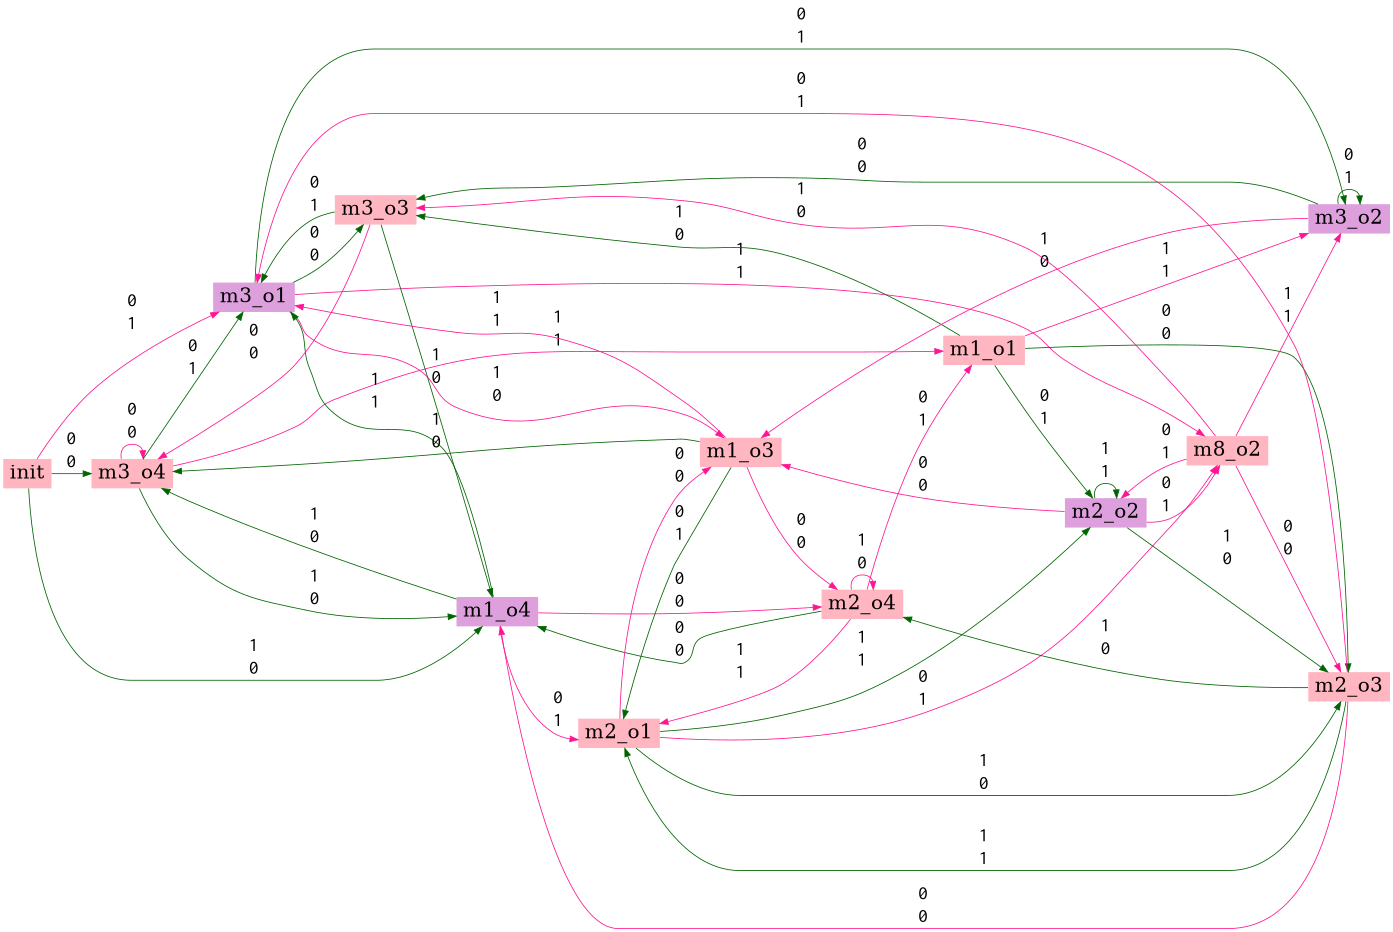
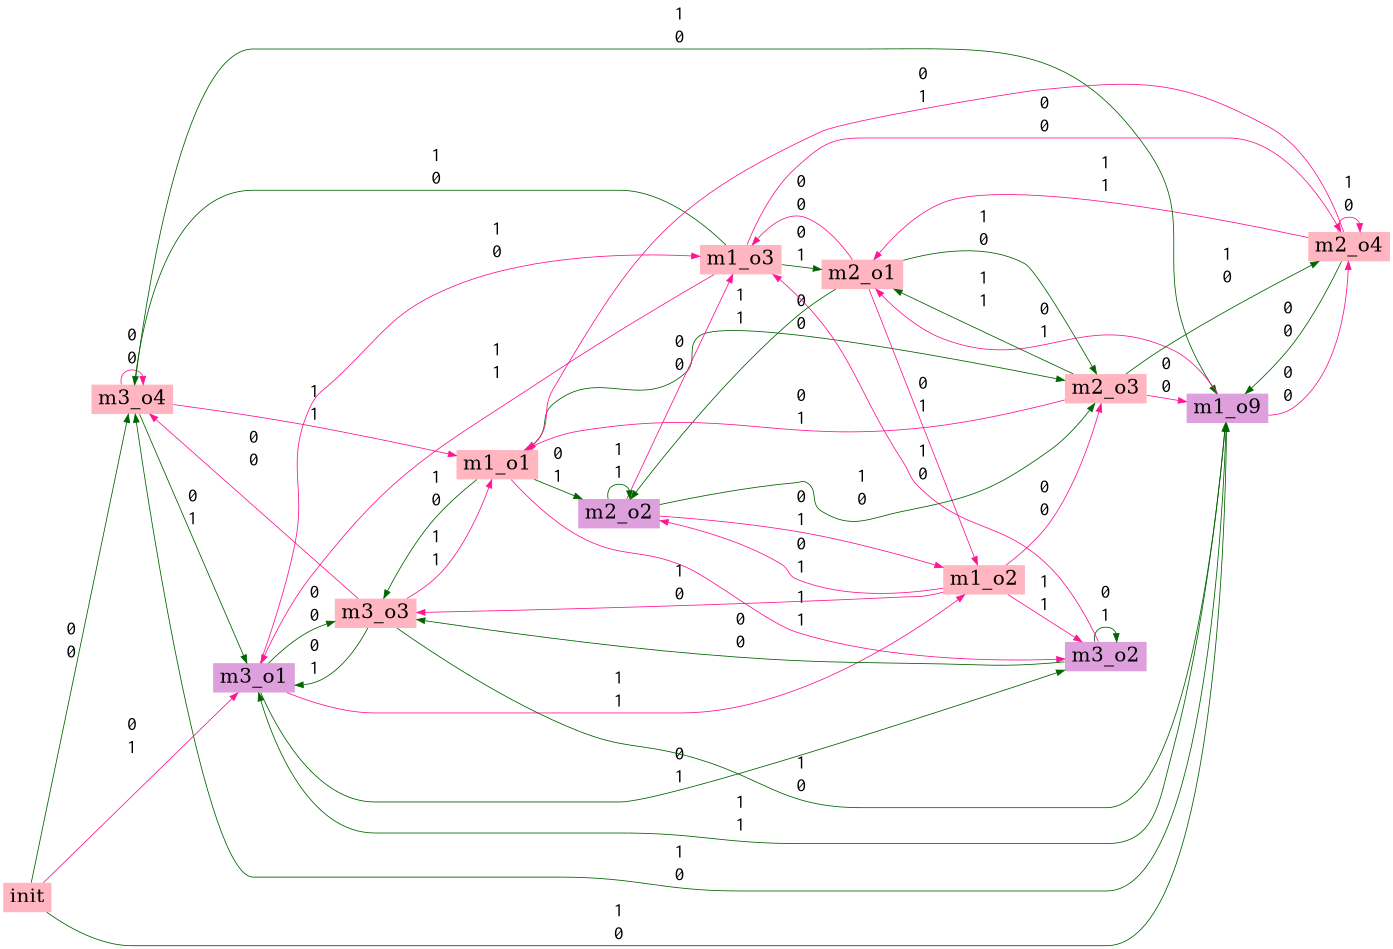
edge "m2_o3" -> "m3_o1": now "m2_o3" -> "m1_o1"
node "m8_o2": label "m8_o2" -> "m1_o2"
edge "m3_o3" -> "m1_o1": added, label "1 1"
node "m1_o4": label "m1_o4" -> "m1_o9"
